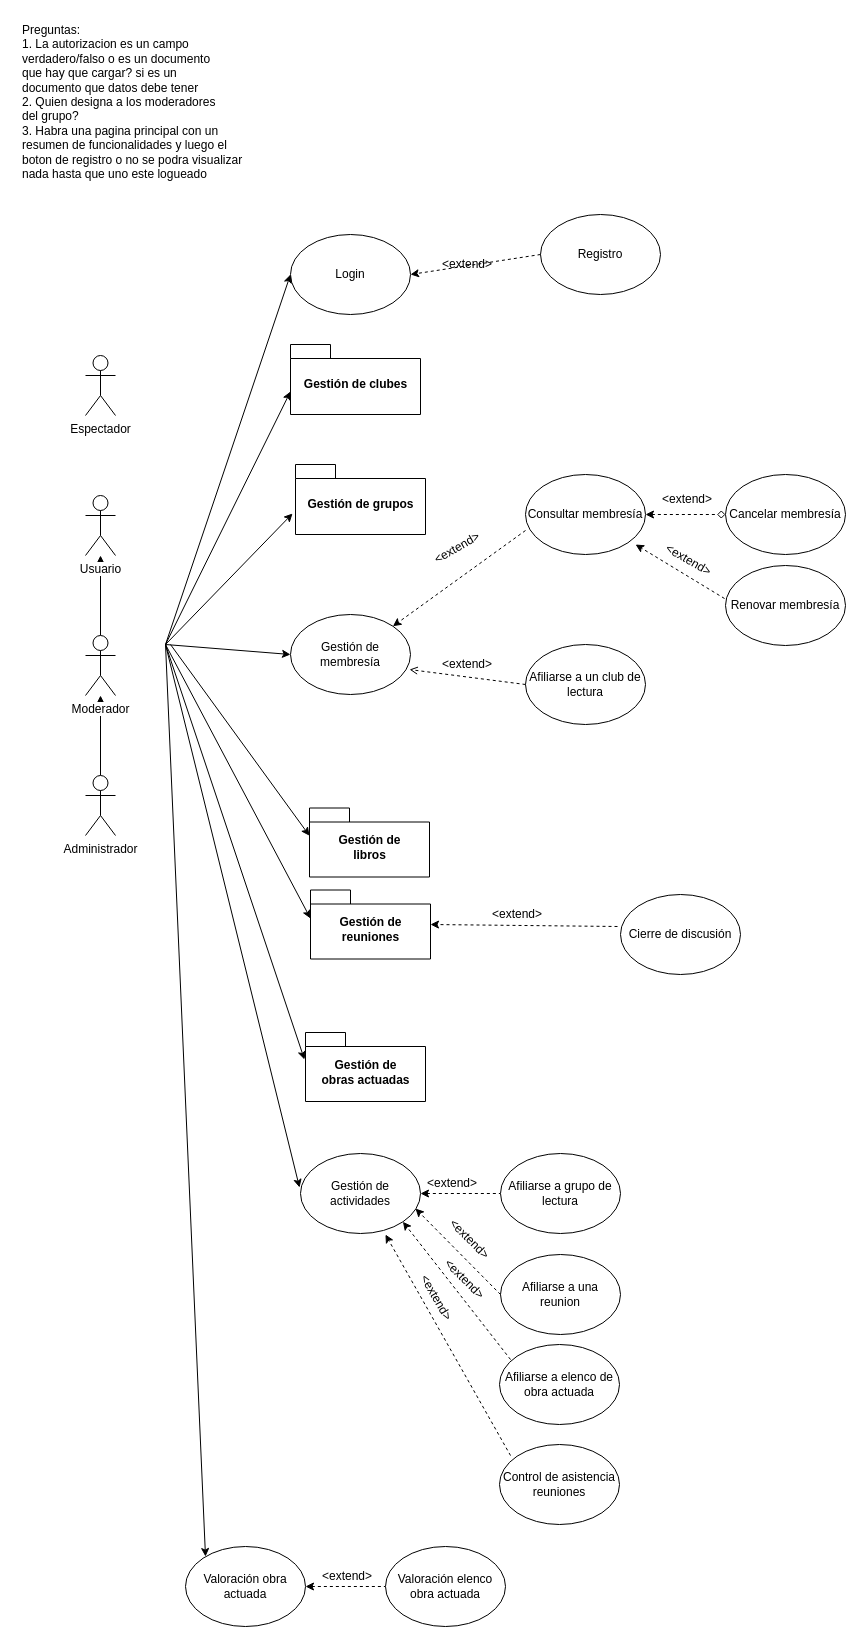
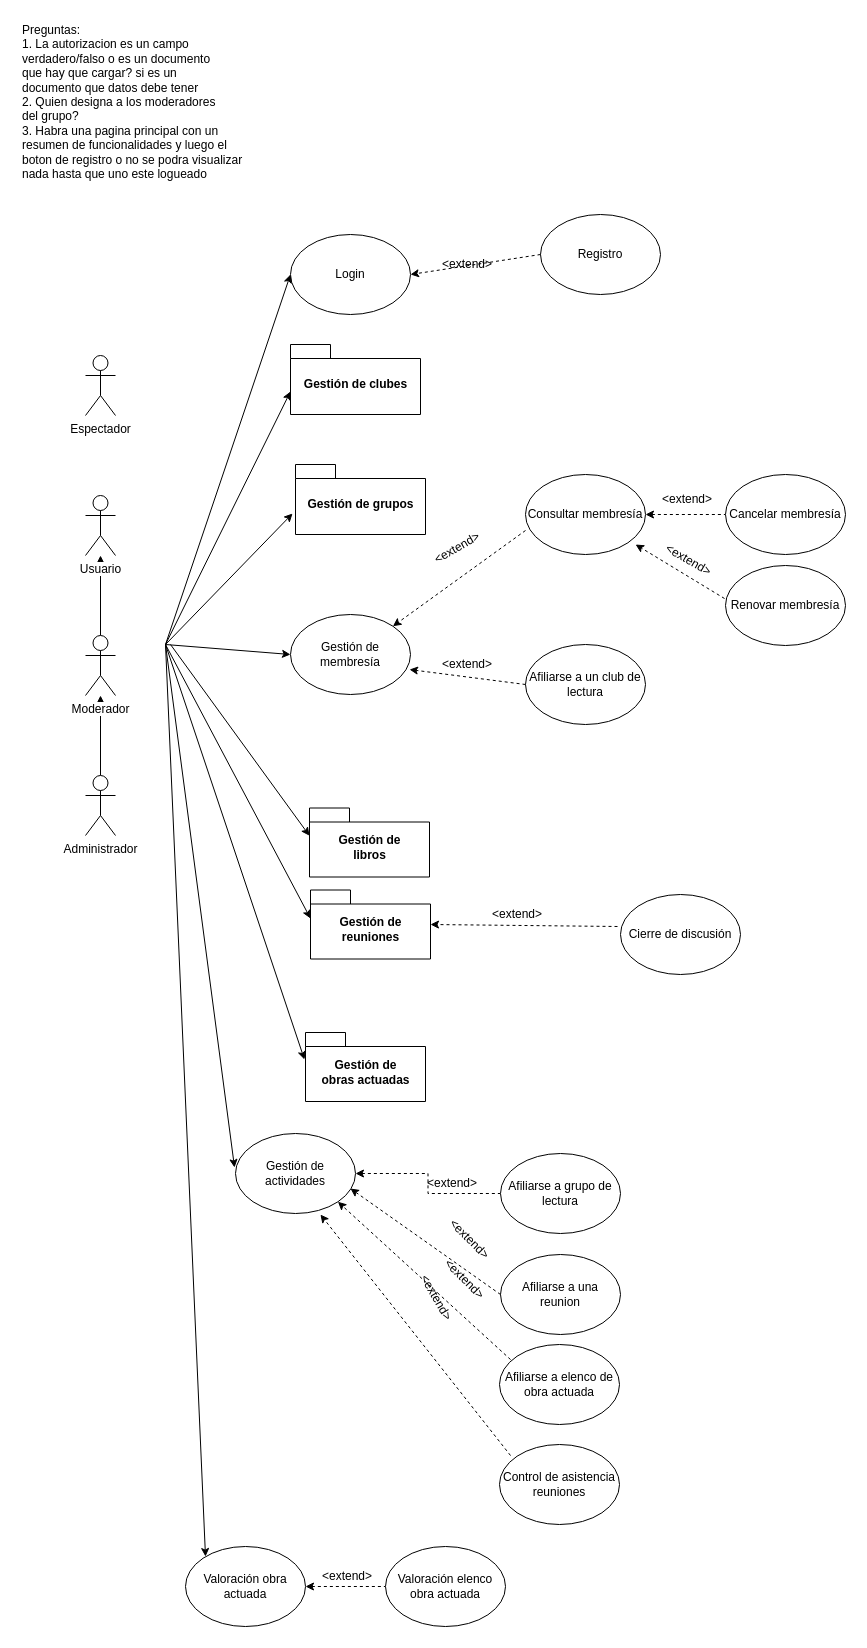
edge "Consultar membresía" -- "Cancelar membresía": arrowhead diamond -> none
edge "Afiliarse a un club de lectura" -> "Gestión de membresía": arrowhead open -> classic
node "Gestión de actividades": moved (361, 1194) -> (296, 1174)
